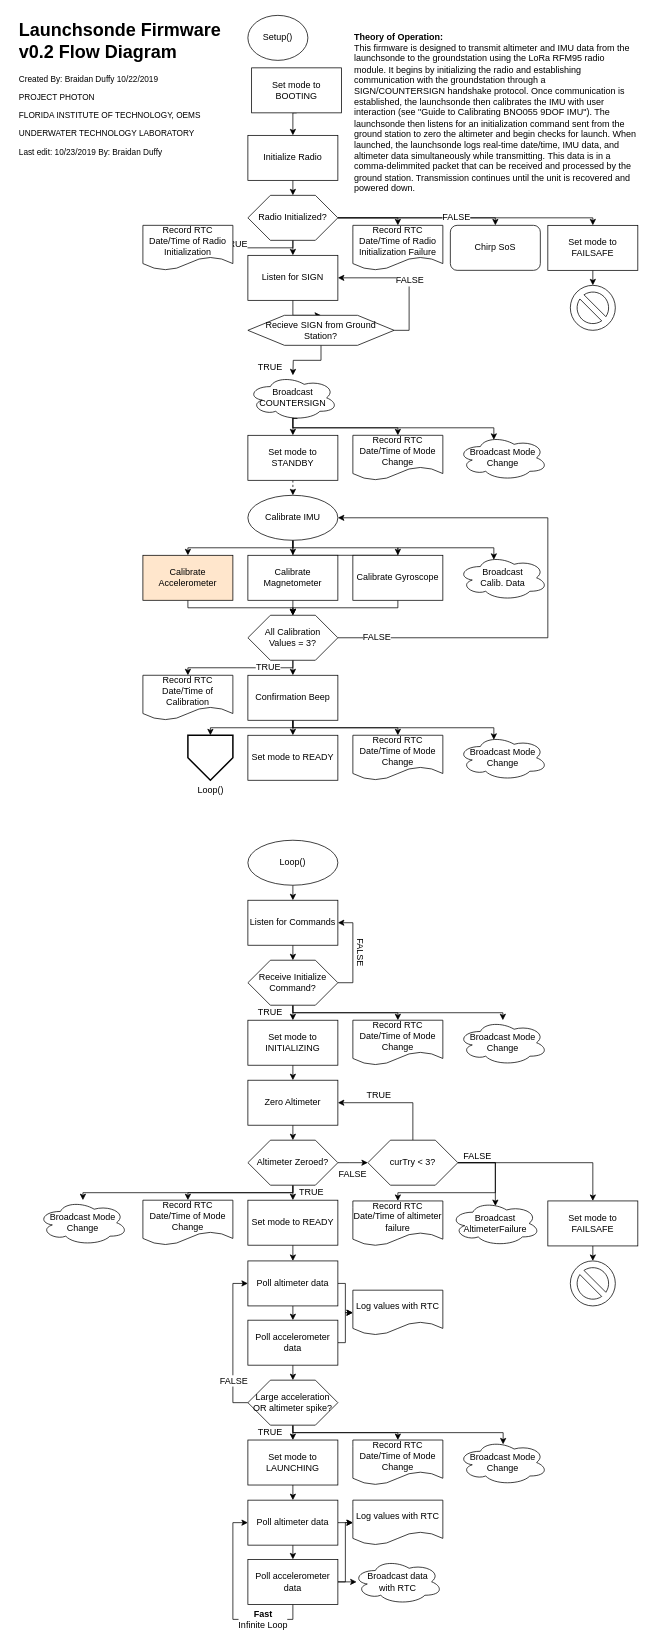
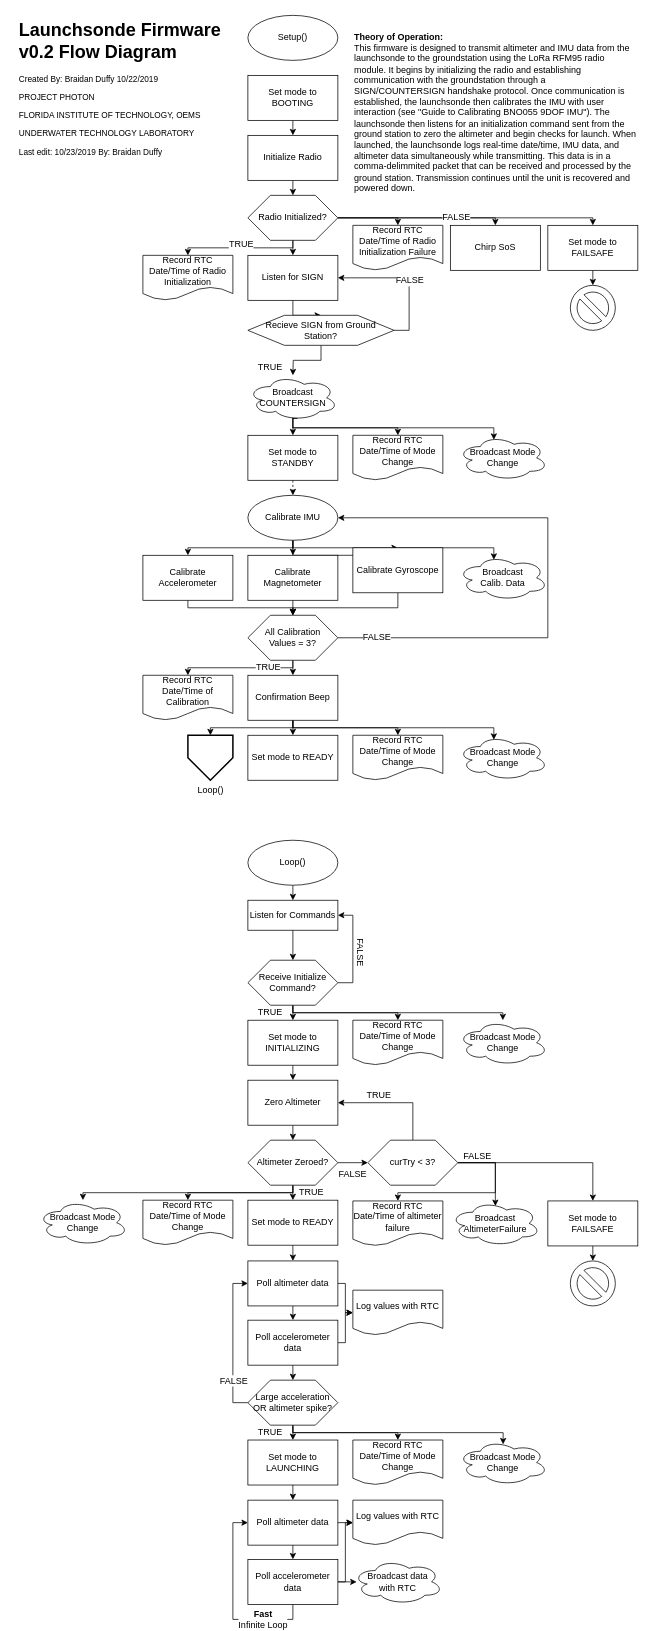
node "Setup()": size 60x45 -> 90x45
node "Set mode to BOOTING": moved (297, 90) -> (293, 98)
node "Record RTC Date/Time of Radio Initialization": moved (188, 248) -> (188, 278)
node "Chirp SoS": shape rounded rectangle -> rectangle
node "Calibrate Accelerometer": fillcolor #ffe6cc -> #ffffff
node "Calibrate Gyroscope": moved (398, 578) -> (398, 570)
node "Listen for Commands": size 90x45 -> 90x30
